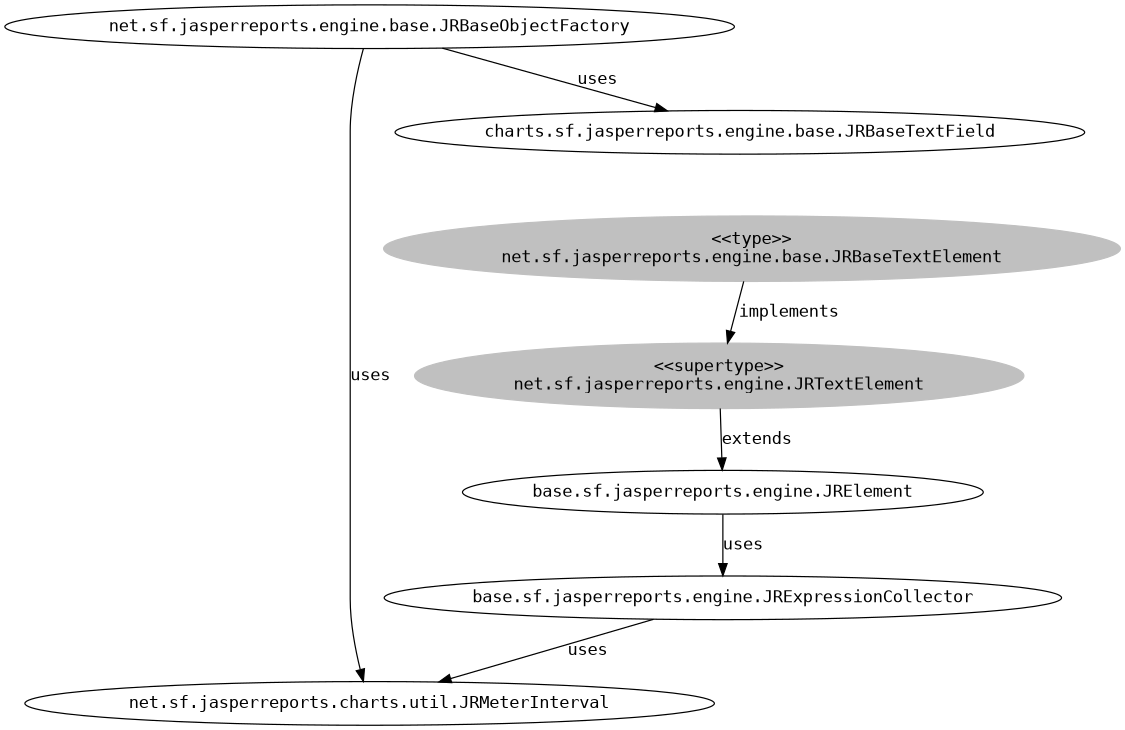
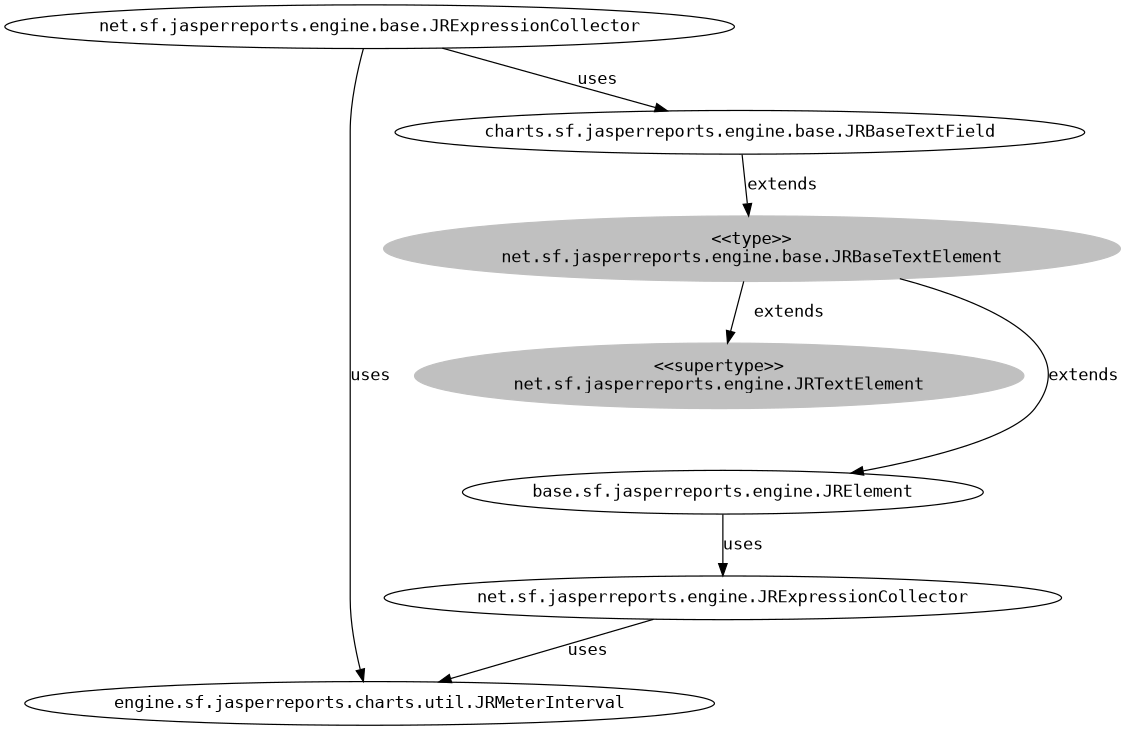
node "net.sf.jasperreports.engine.base.JRBaseObjectFactory": label "net.sf.jasperreports.engine.base.JRBaseObjectFactory" -> "net.sf.jasperreports.engine.base.JRExpressionCollector"
edge "charts.sf.jasperreports.engine.base.JRBaseTextField" -> "<<type>> net.sf.jasperreports.engine.base.JRBaseTextElement": added, label "extends"
edge "<<type>> net.sf.jasperreports.engine.base.JRBaseTextElement" -> "<<supertype>> net.sf.jasperreports.engine.JRTextElement": label "implements" -> "extends"
edge "<<supertype>> net.sf.jasperreports.engine.JRTextElement" -> "base.sf.jasperreports.engine.JRElement": now "<<type>> net.sf.jasperreports.engine.base.JRBaseTextElement" -> "base.sf.jasperreports.engine.JRElement"
node "base.sf.jasperreports.engine.JRExpressionCollector": label "base.sf.jasperreports.engine.JRExpressionCollector" -> "net.sf.jasperreports.engine.JRExpressionCollector"
node "net.sf.jasperreports.charts.util.JRMeterInterval": label "net.sf.jasperreports.charts.util.JRMeterInterval" -> "engine.sf.jasperreports.charts.util.JRMeterInterval"
